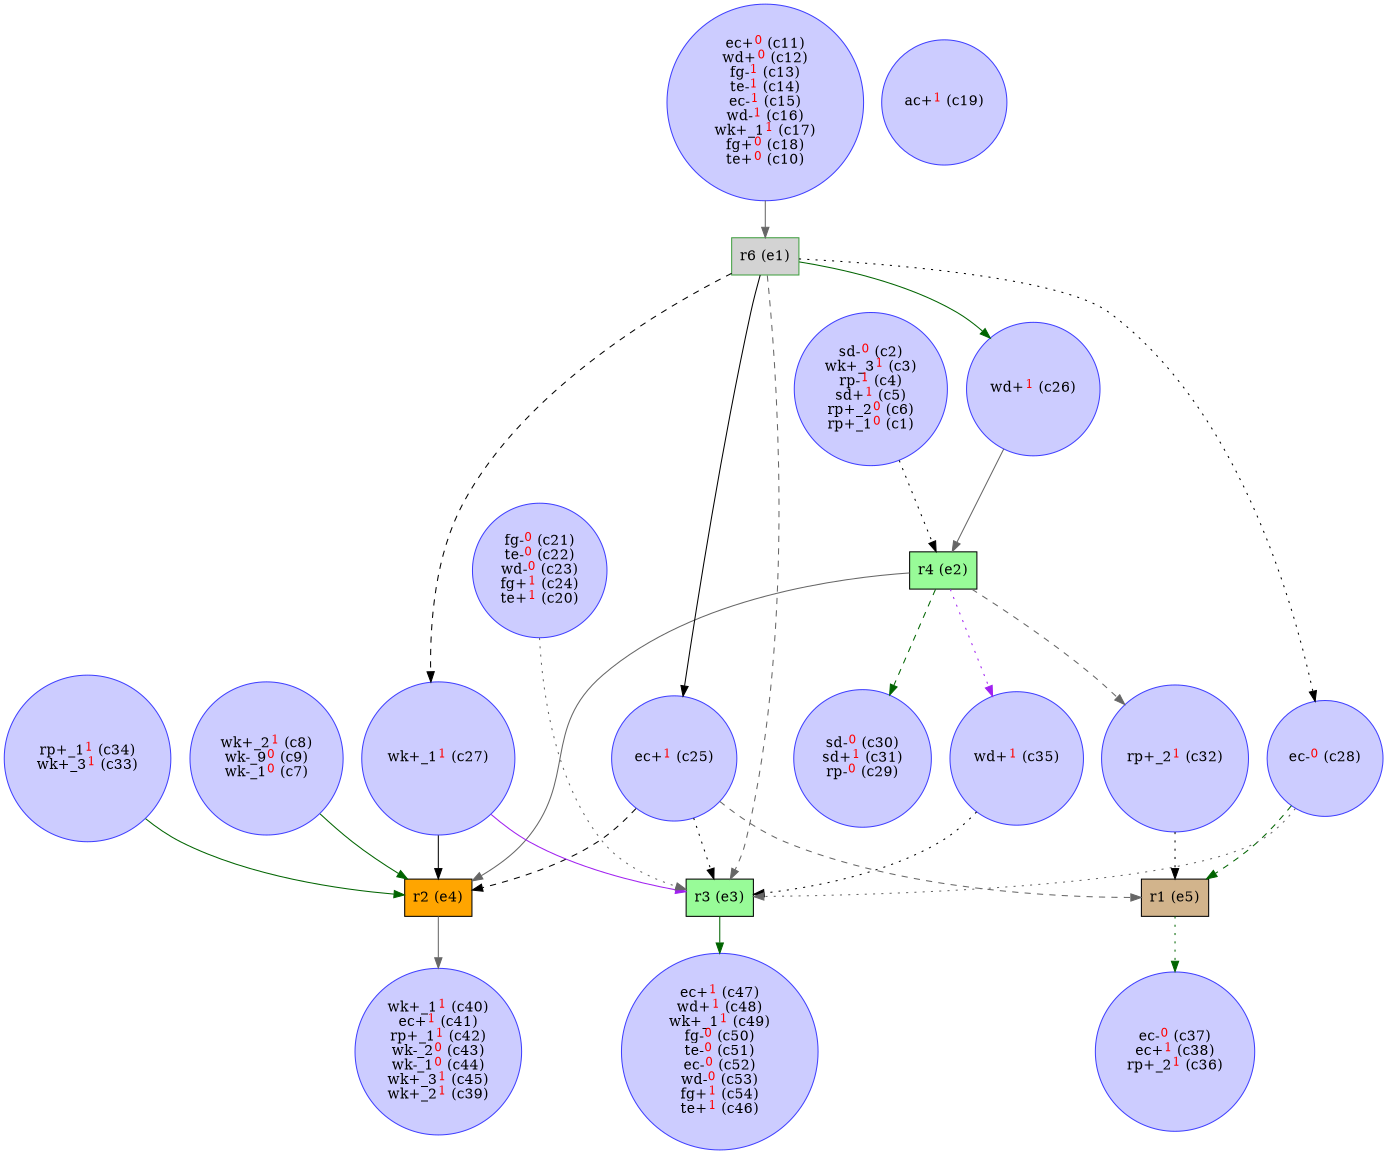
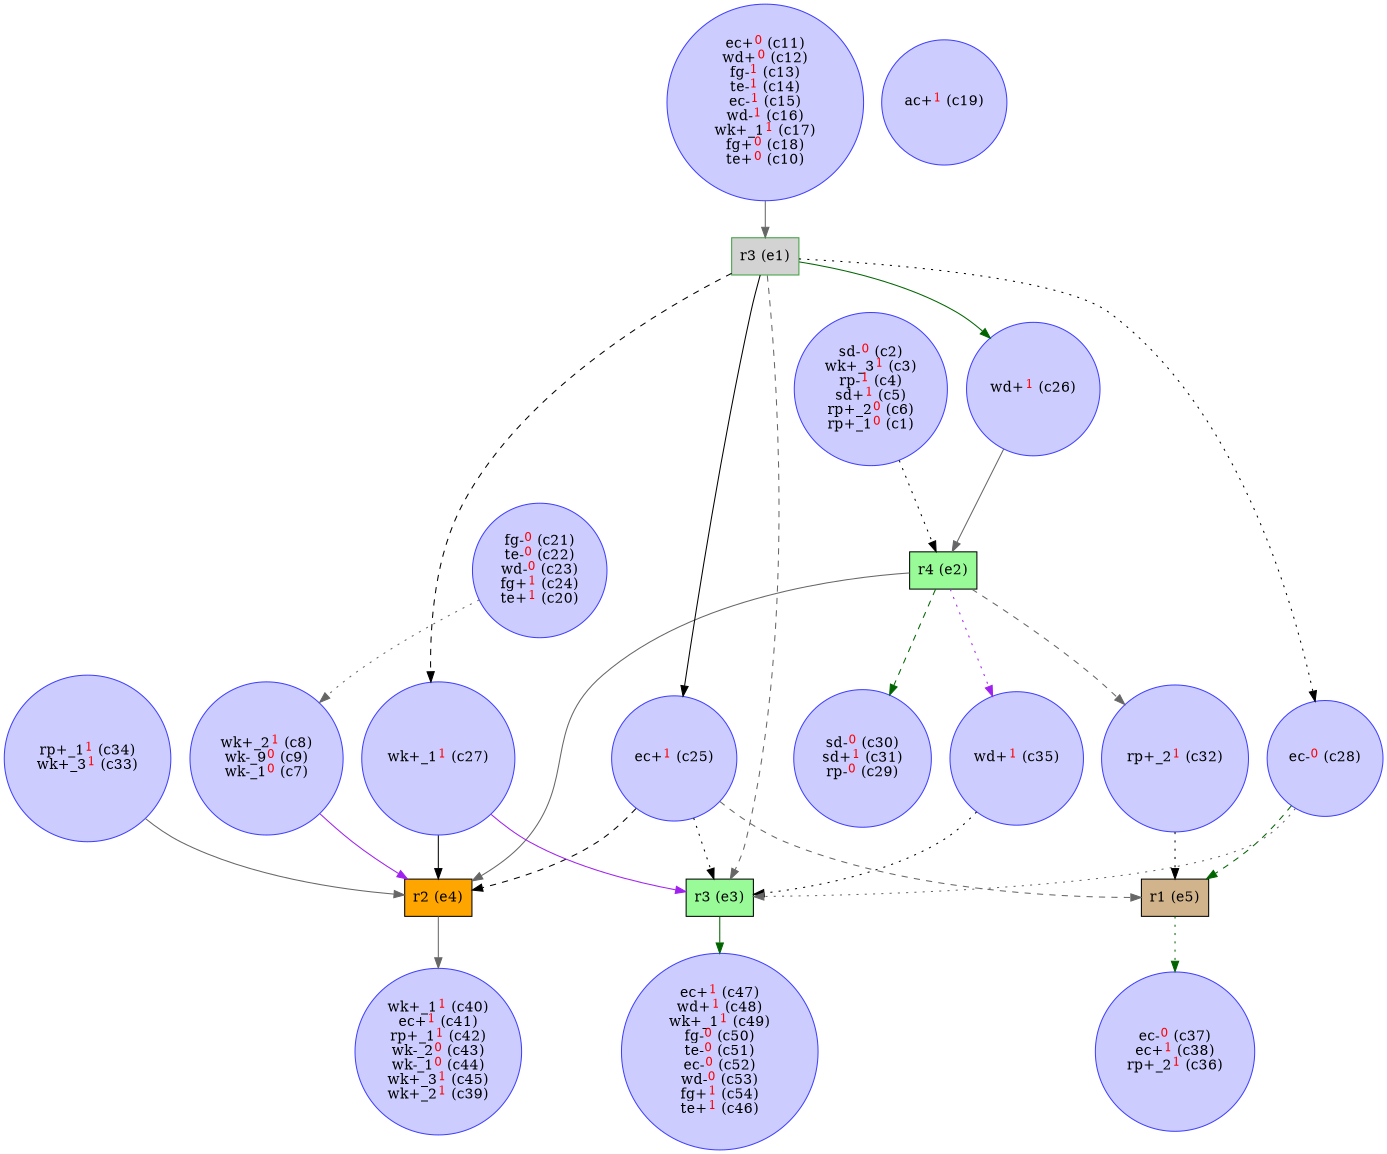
node "r6 (e1)": label "r6 (e1)" -> "r3 (e1)"
edge "fg-" -> "r3 (e3)": now "fg-" -> "wk+_2"
edge "wk+_2" -> "r2 (e4)": color darkgreen -> purple
edge "rp+_1" -> "r2 (e4)": color darkgreen -> gray40
